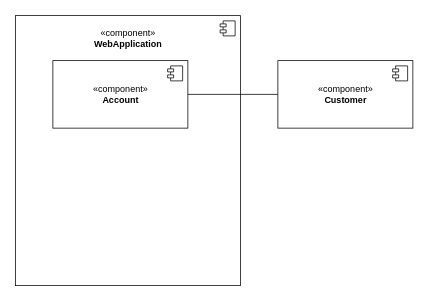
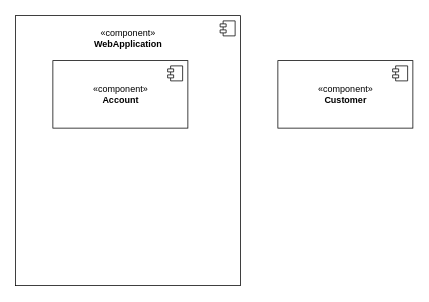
edge "«component» Account" -- "«component» Customer": removed
